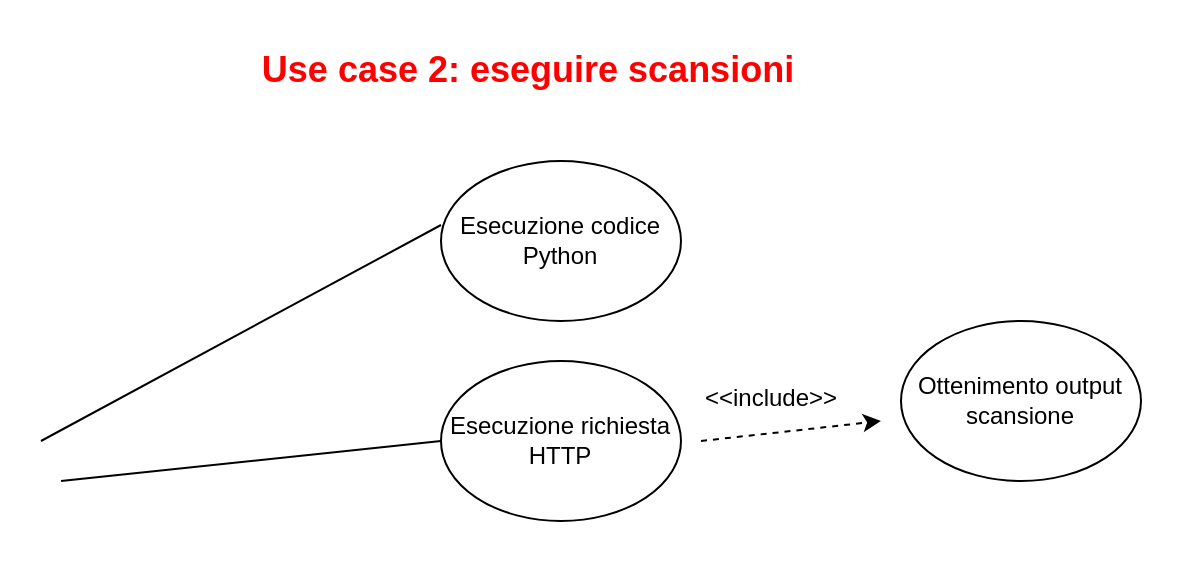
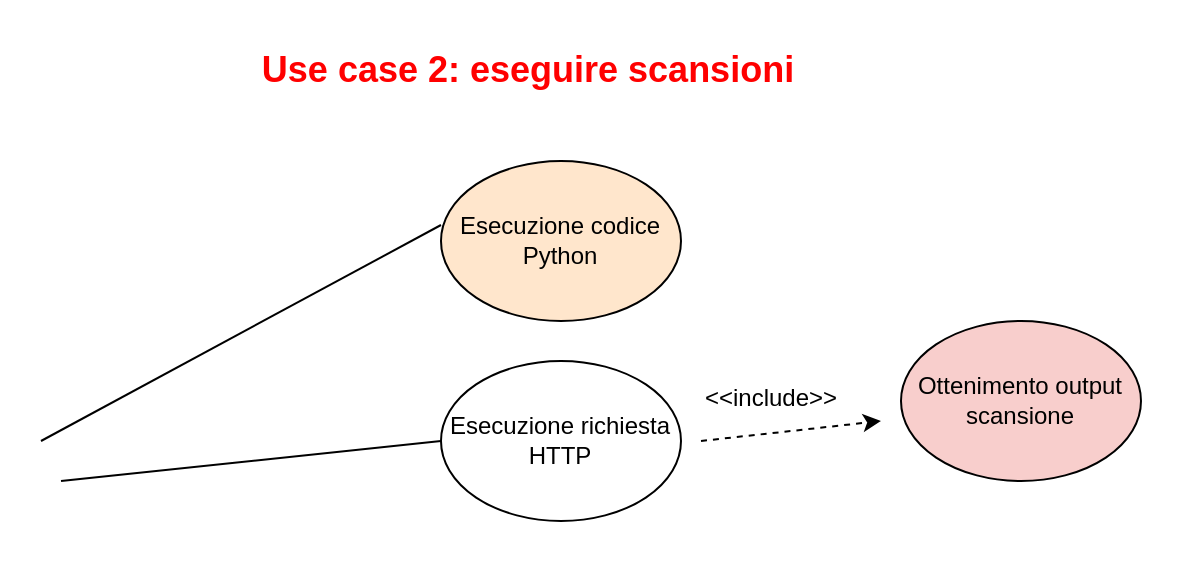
node "Esecuzione codice Python": fillcolor #ffffff -> #ffe6cc
node "Ottenimento output scansione": fillcolor #ffffff -> #f8cecc
